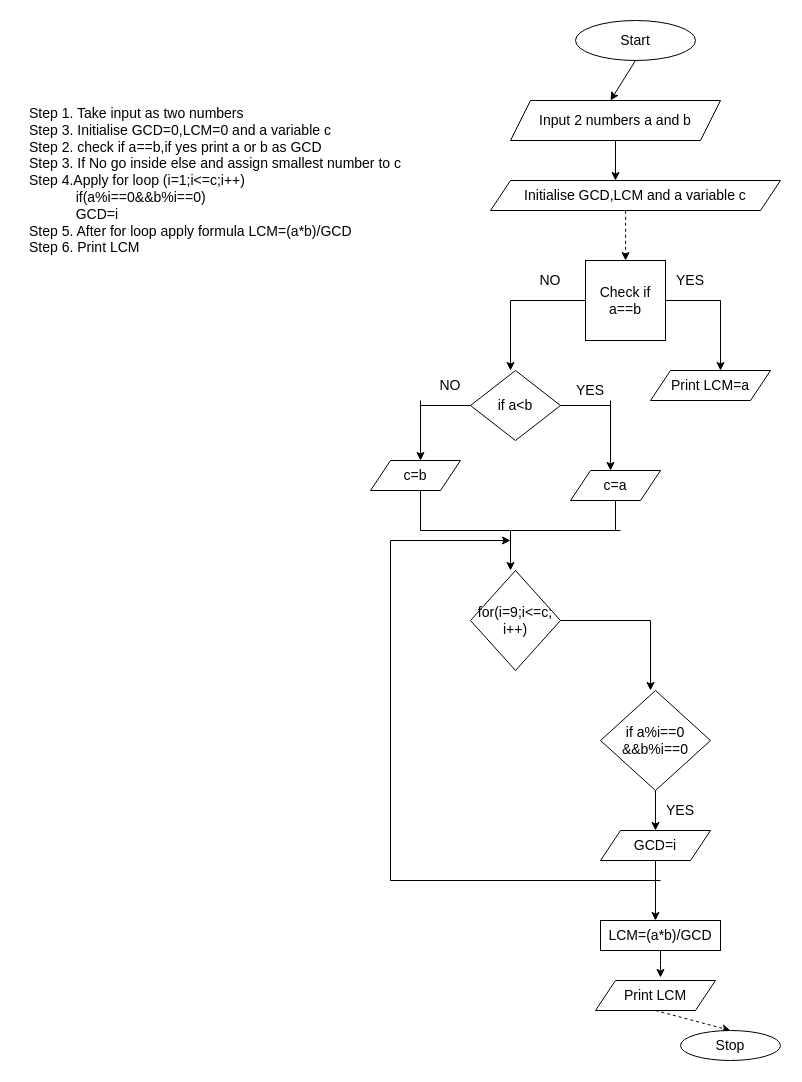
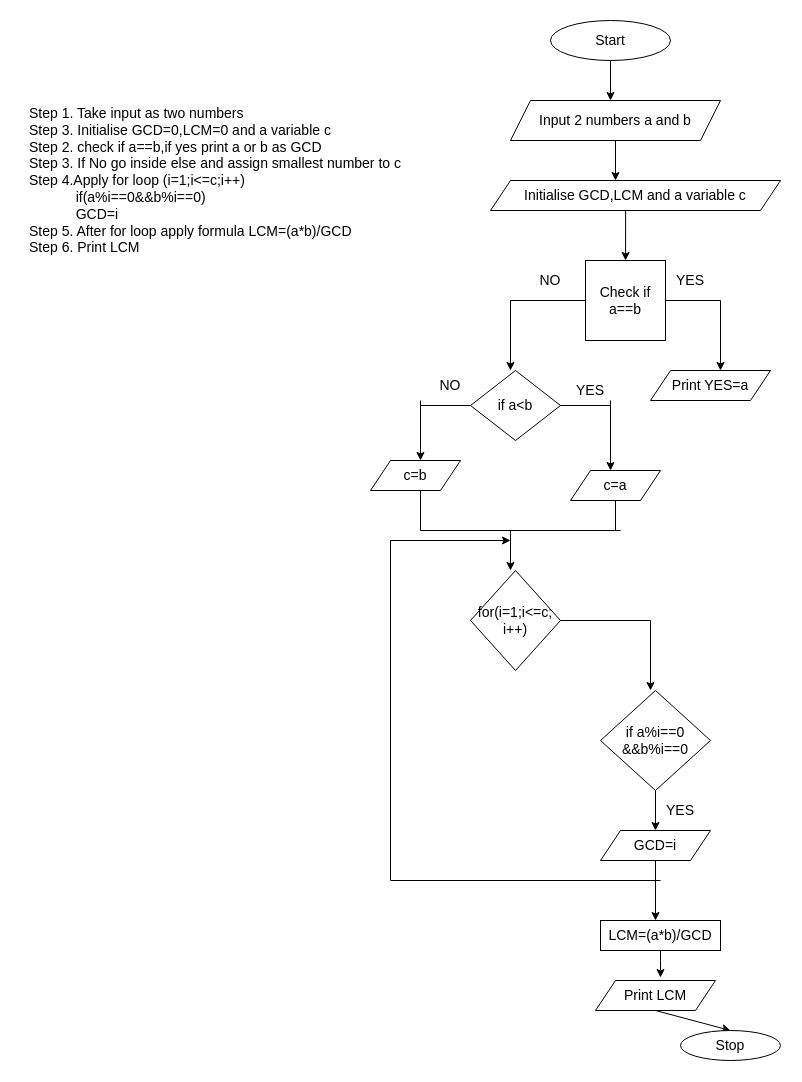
node "Start": moved (636, 41) -> (611, 41)
edge "Initialise GCD,LCM and a variable c" -> "Check if a==b": style dashed -> solid
node "Print LCM=a": label "Print LCM=a" -> "Print YES=a"
node "for(i=9;i<=c; i++)": label "for(i=9;i<=c; i++)" -> "for(i=1;i<=c; i++)"
edge "Print LCM" -> "Stop": style dashed -> solid
